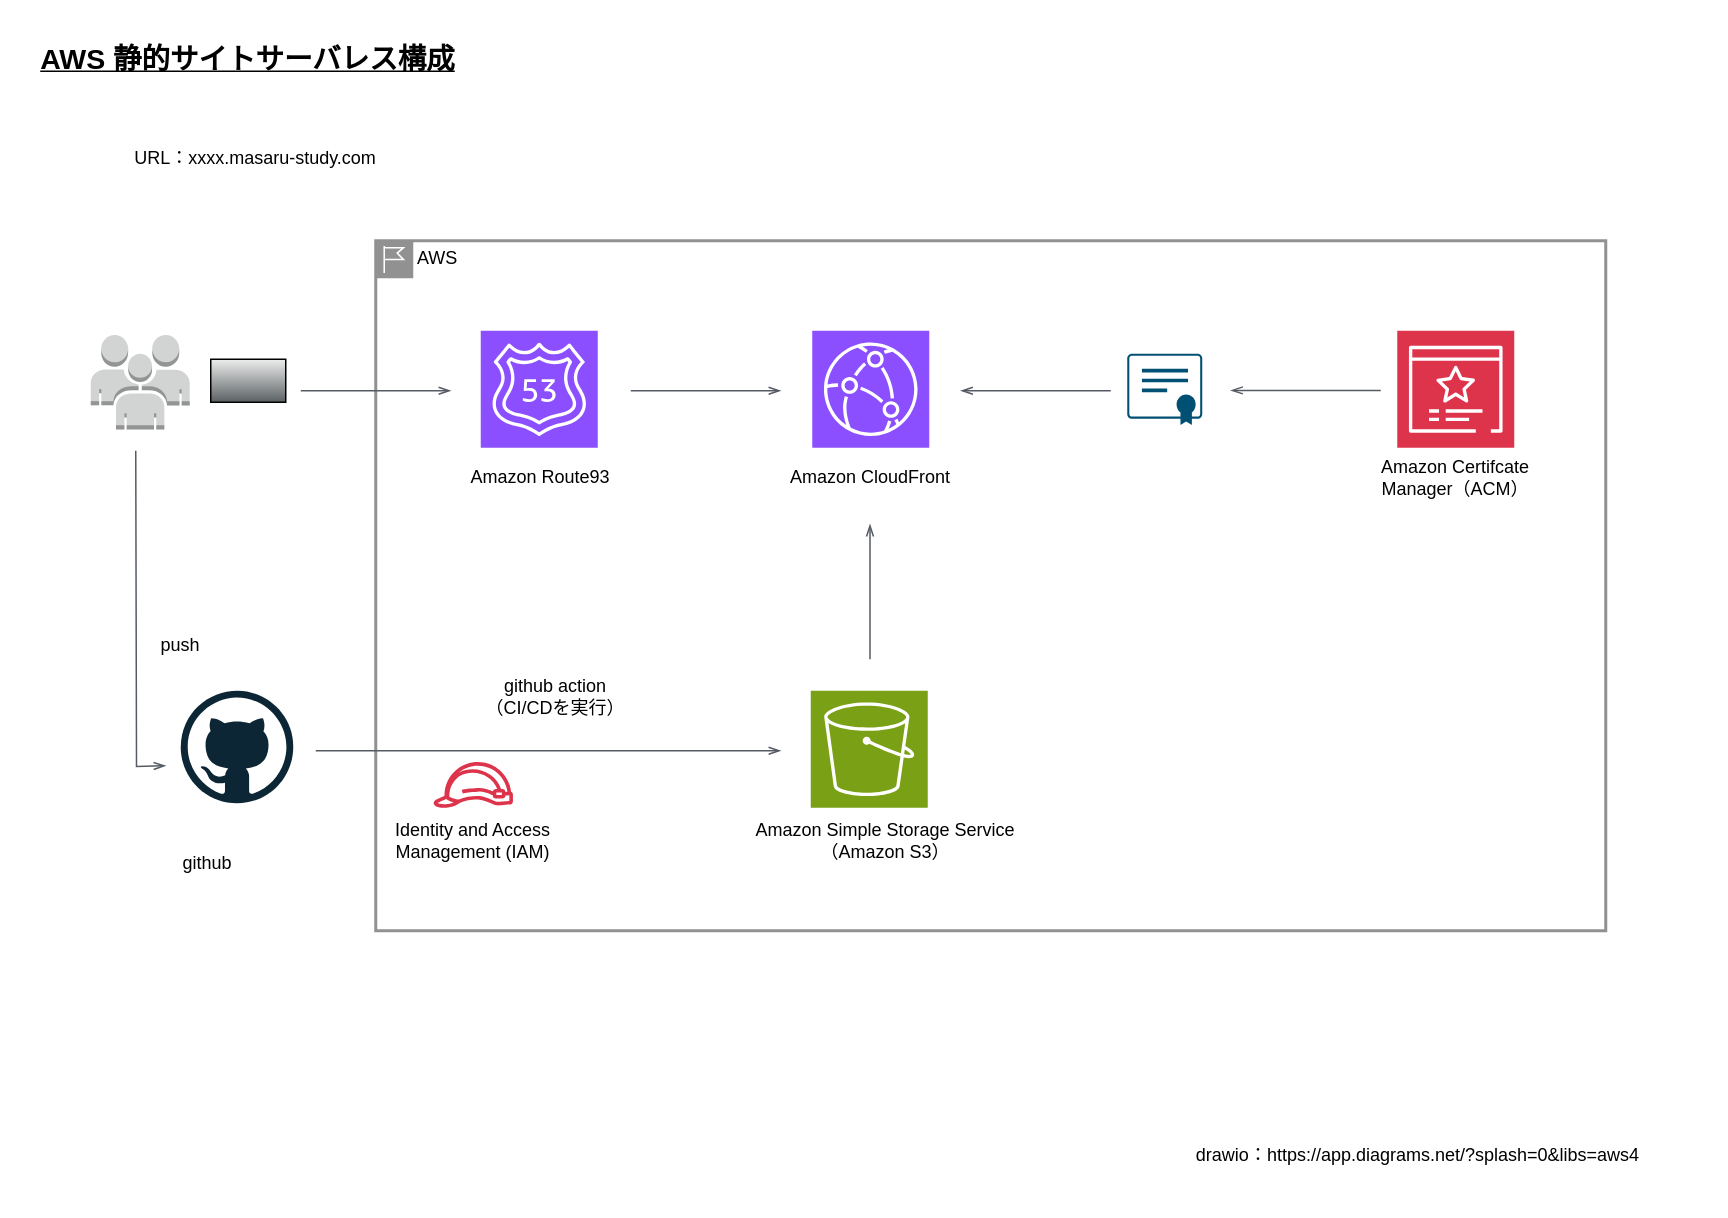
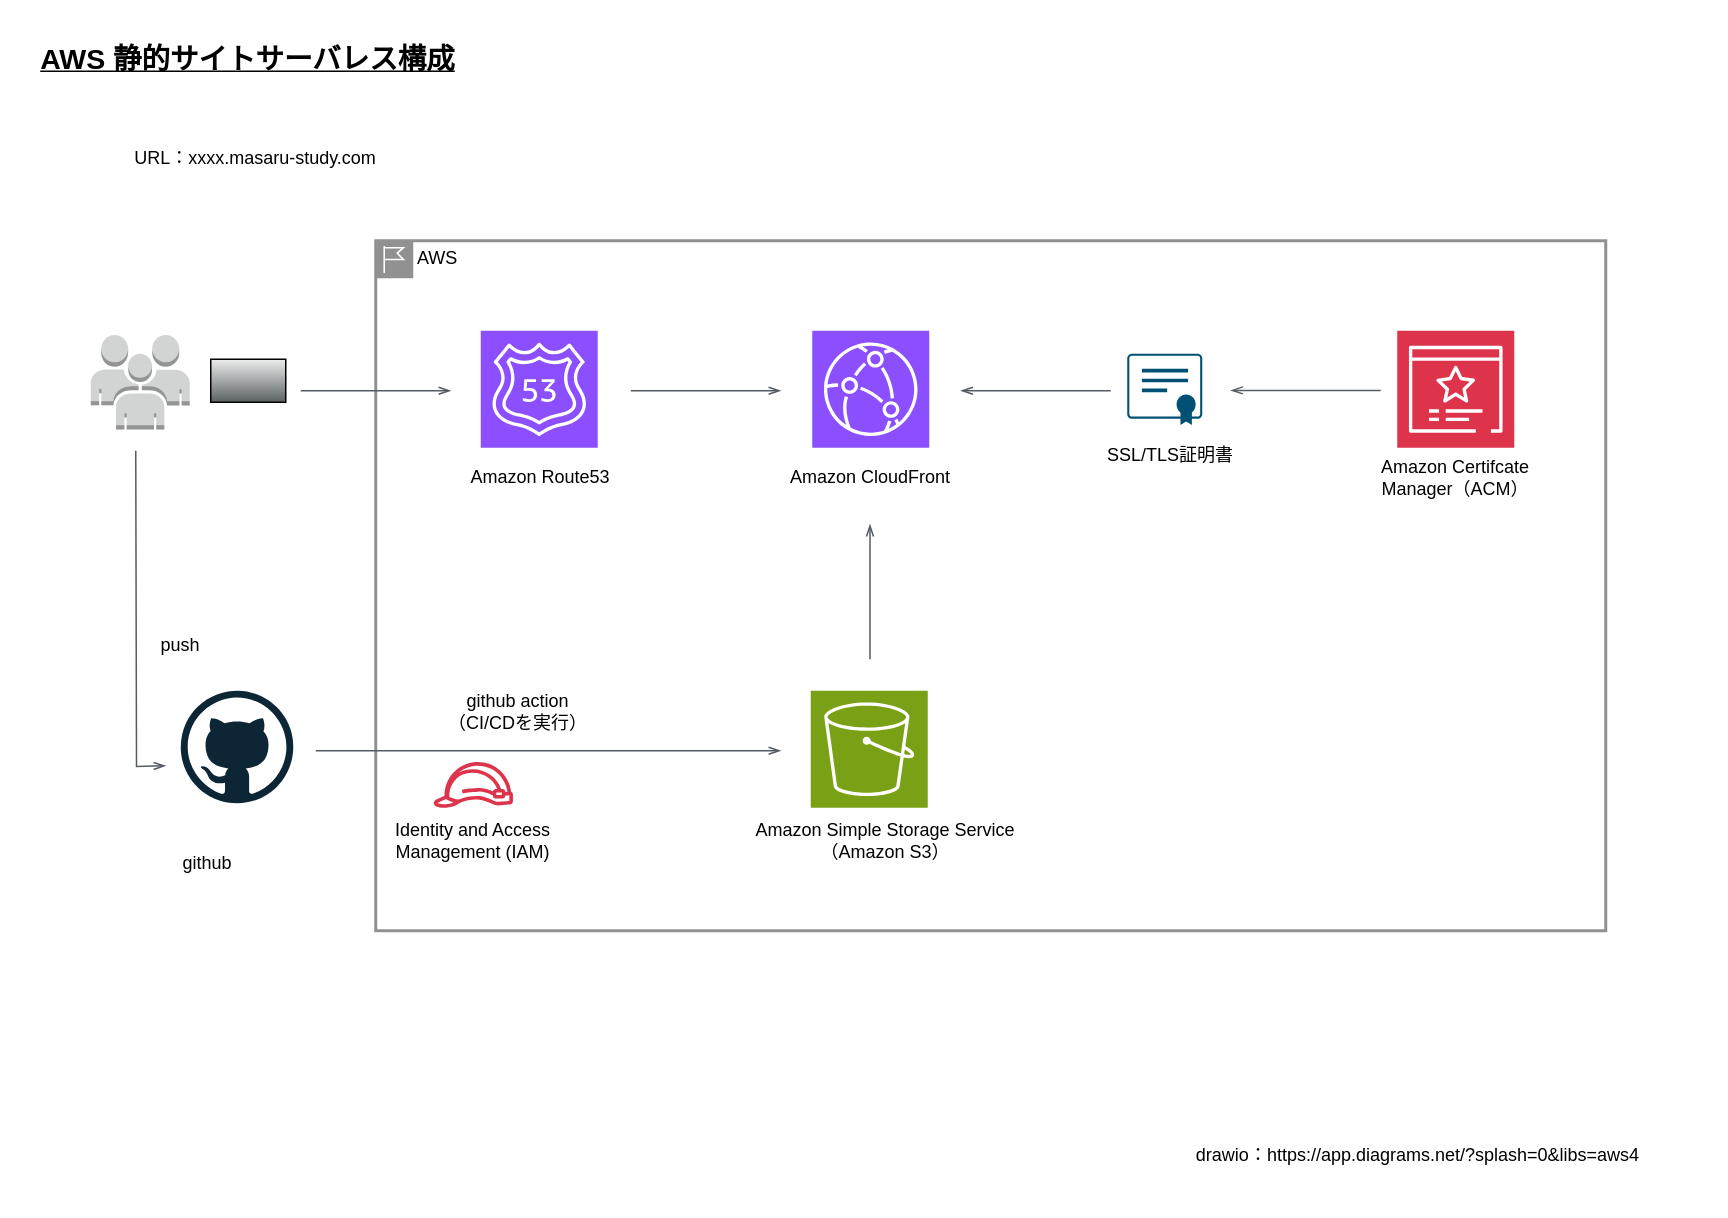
node "SSL/TLS証明書": added
node "Amazon Route93": label "Amazon Route93" -> "Amazon Route53"
node "github action （CI/CDを実行）": moved (556, 697) -> (518, 712)
